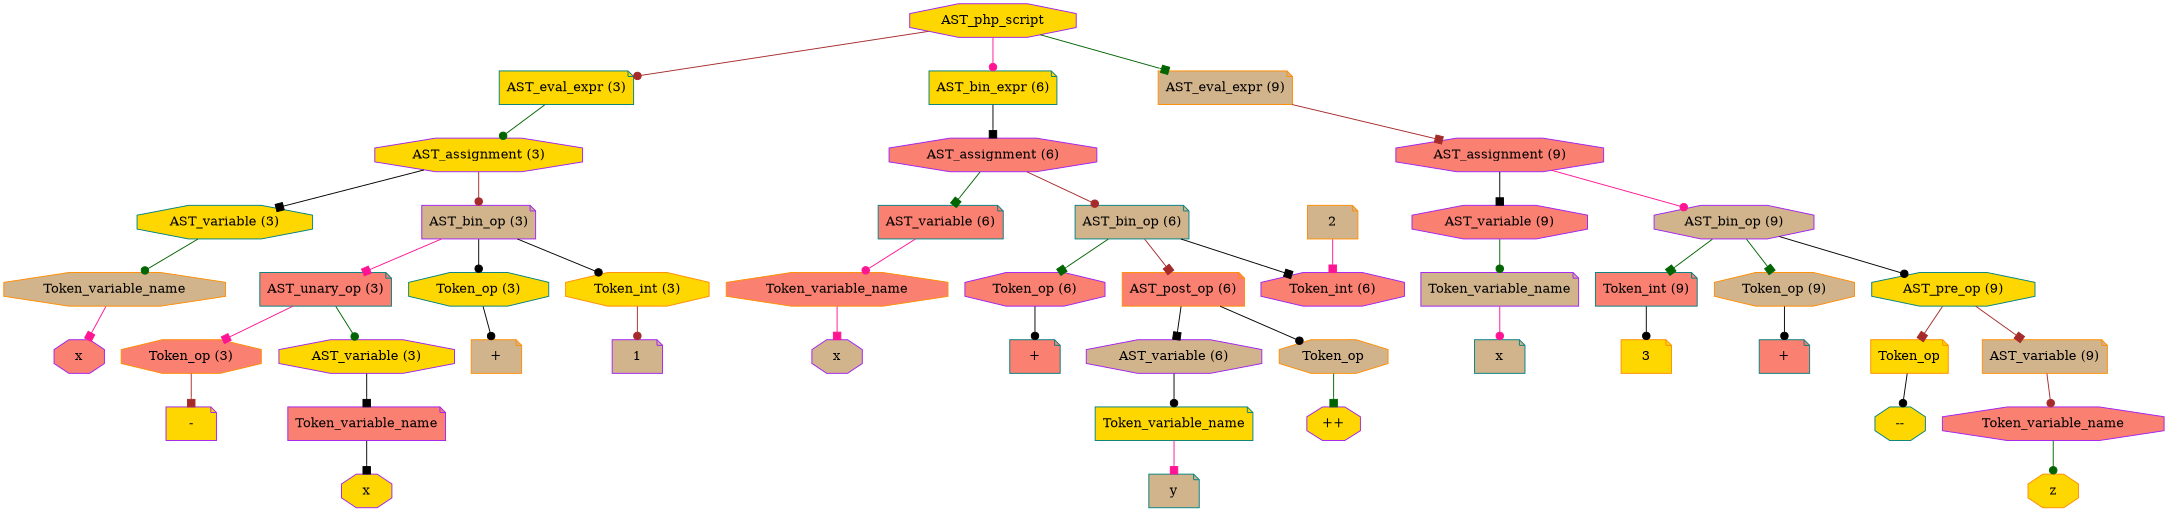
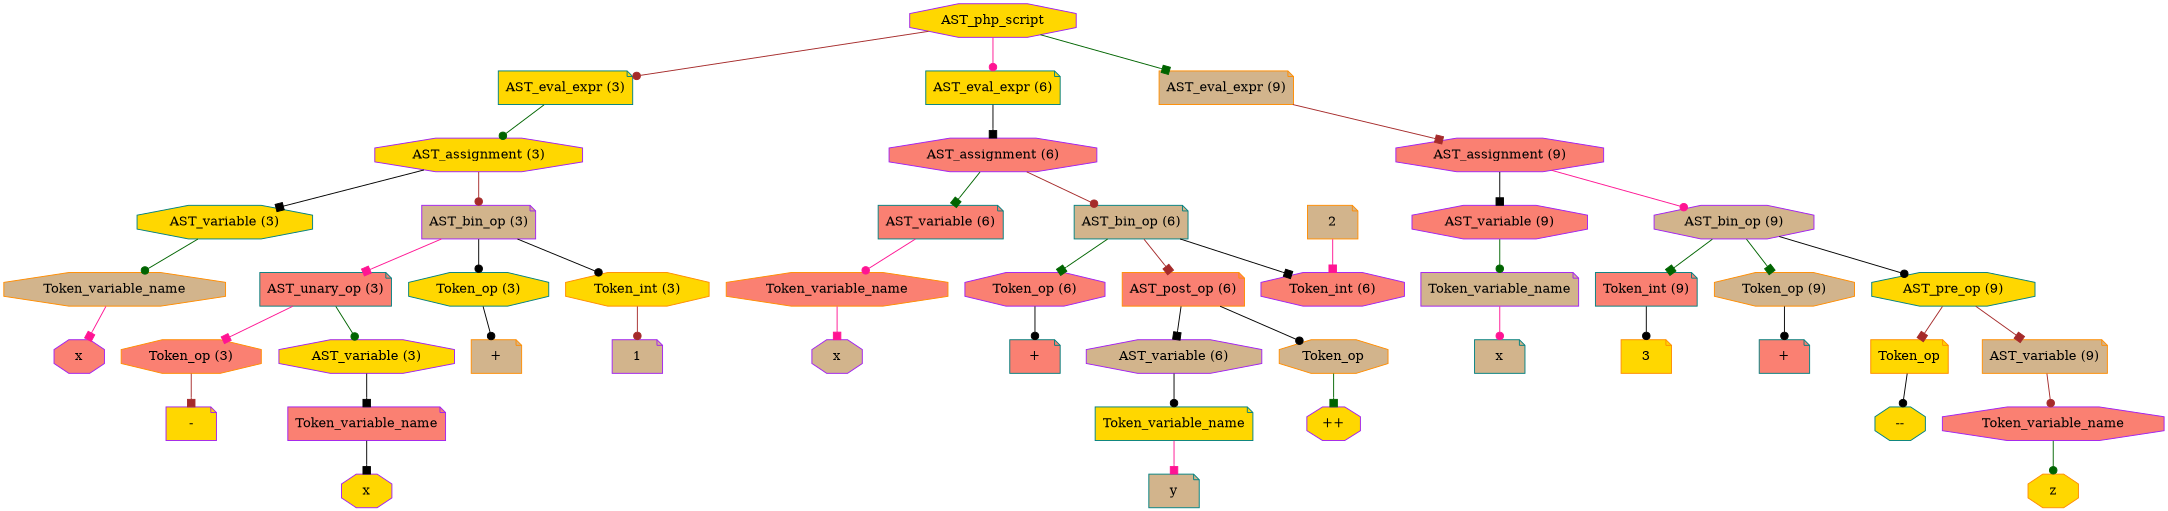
node "AST_bin_expr (6)": label "AST_bin_expr (6)" -> "AST_eval_expr (6)"
